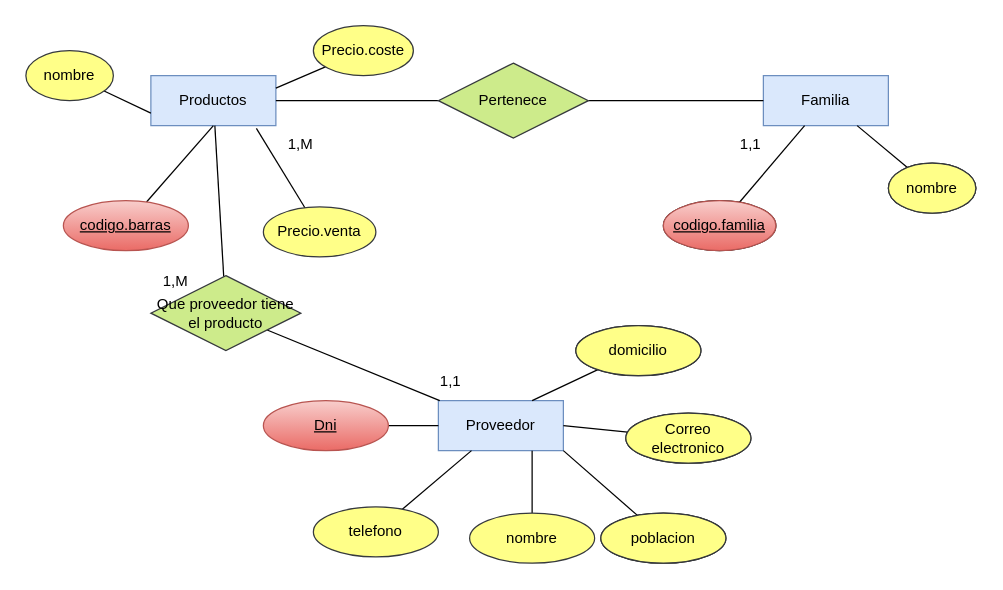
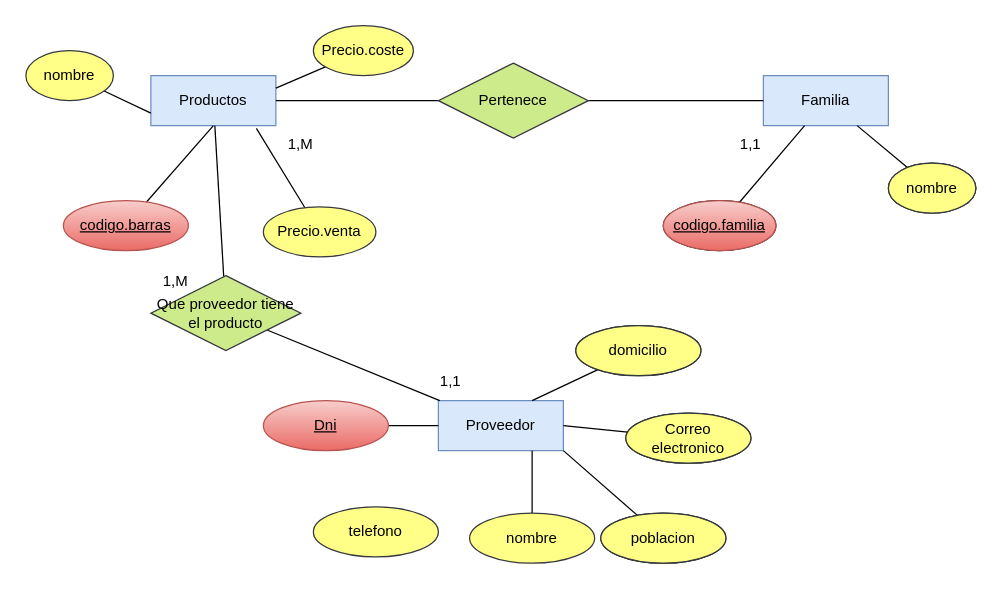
edge "Proveedor" -- "telefono": removed
